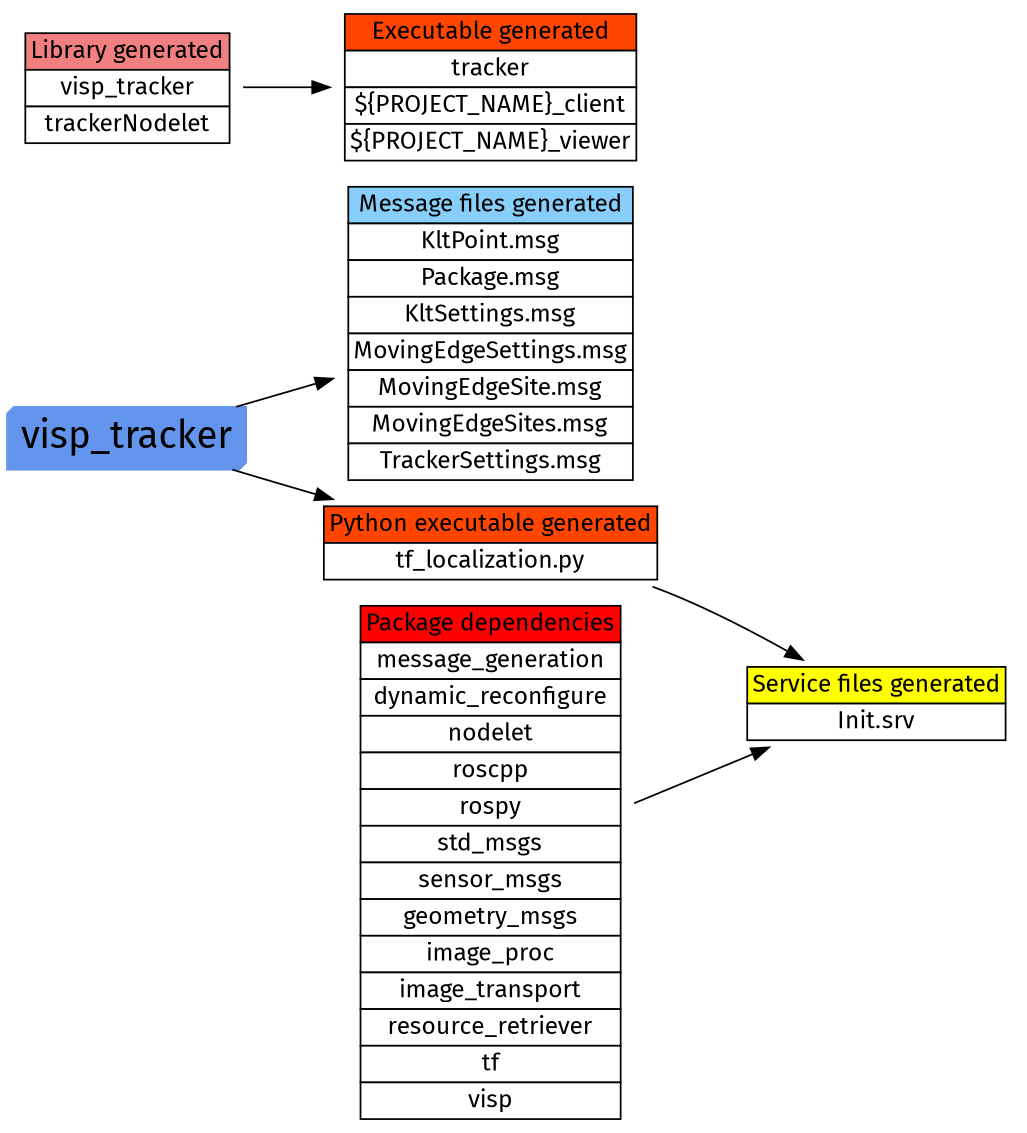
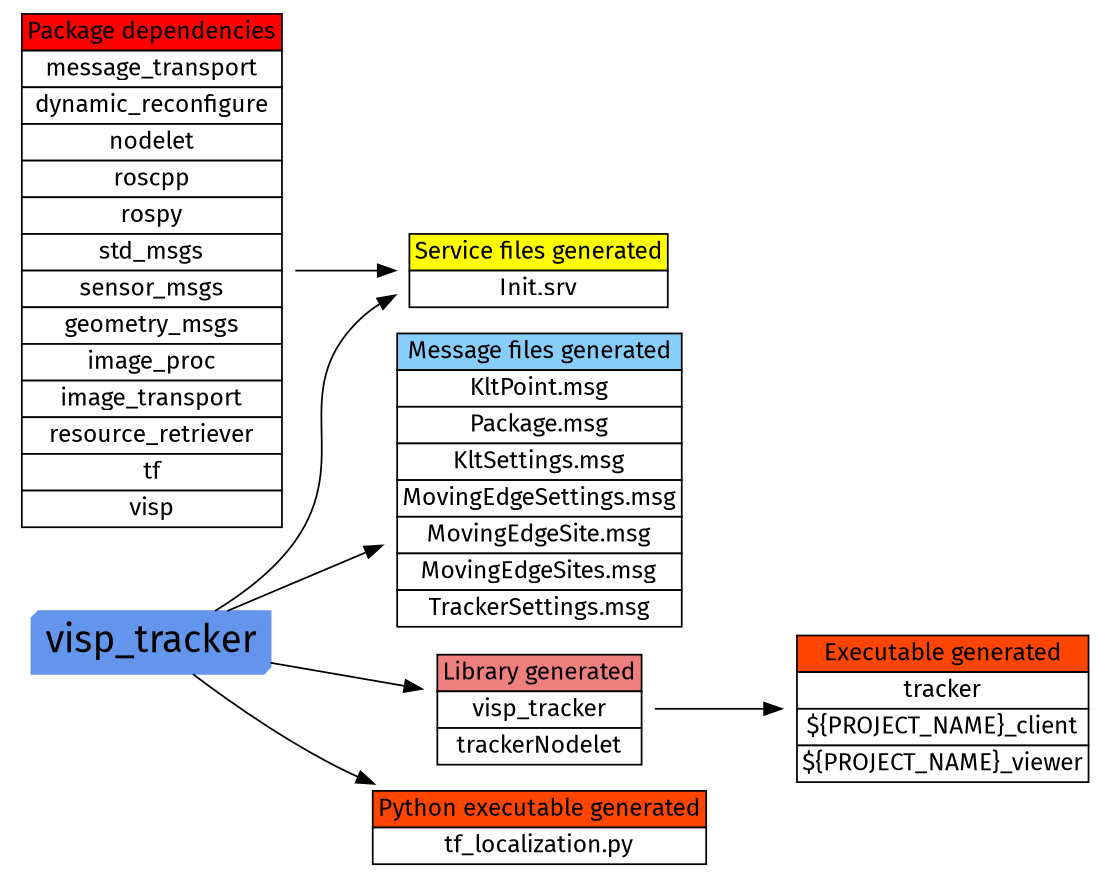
edge "Python executable generated" -> "Service files generated": now "visp_tracker" -> "Service files generated"
node "Package dependencies": text "message_generation" -> "message_transport"
edge "visp_tracker" -> "Library generated": added
